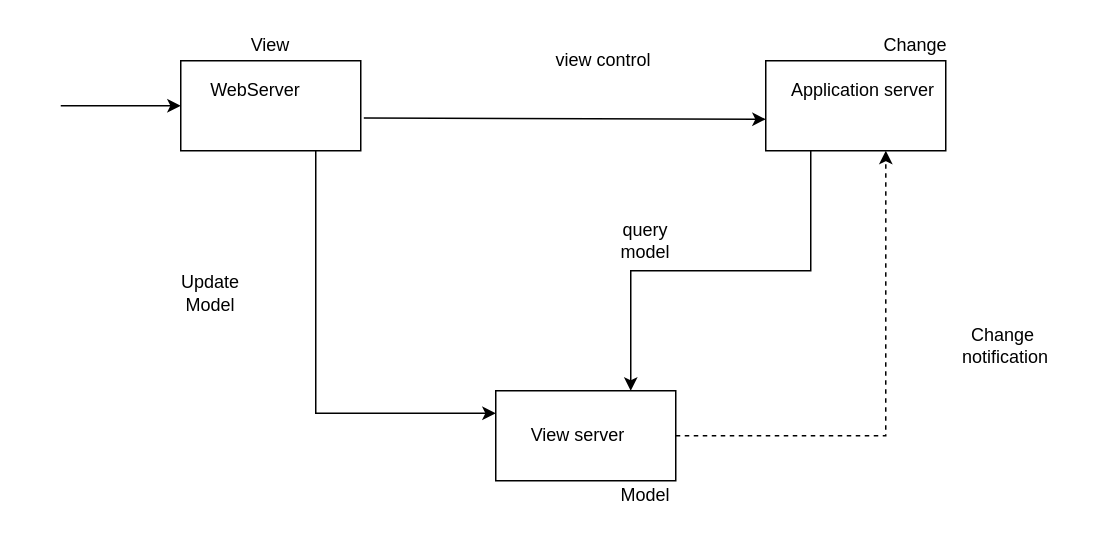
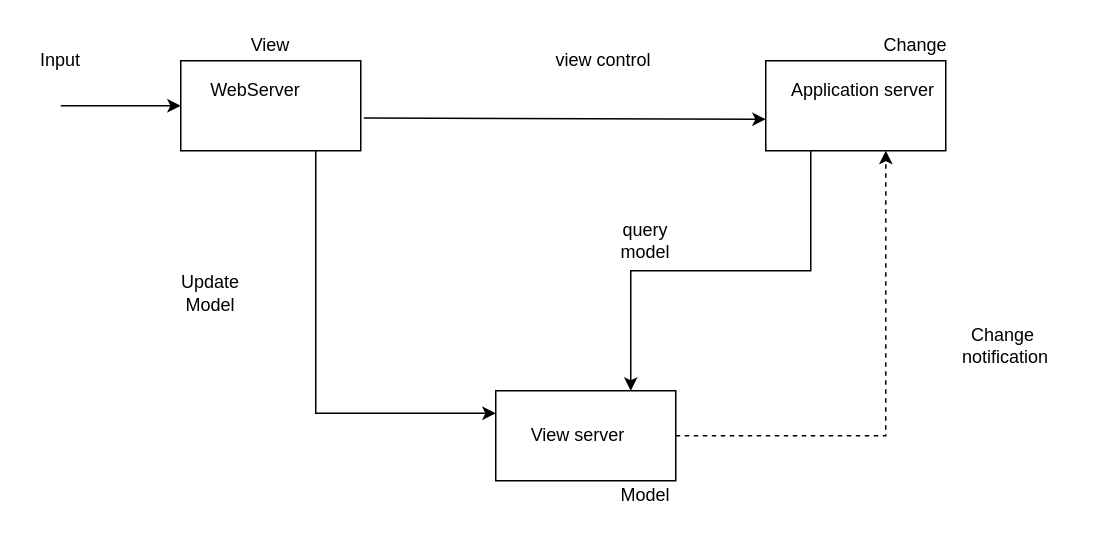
node "Input": added
